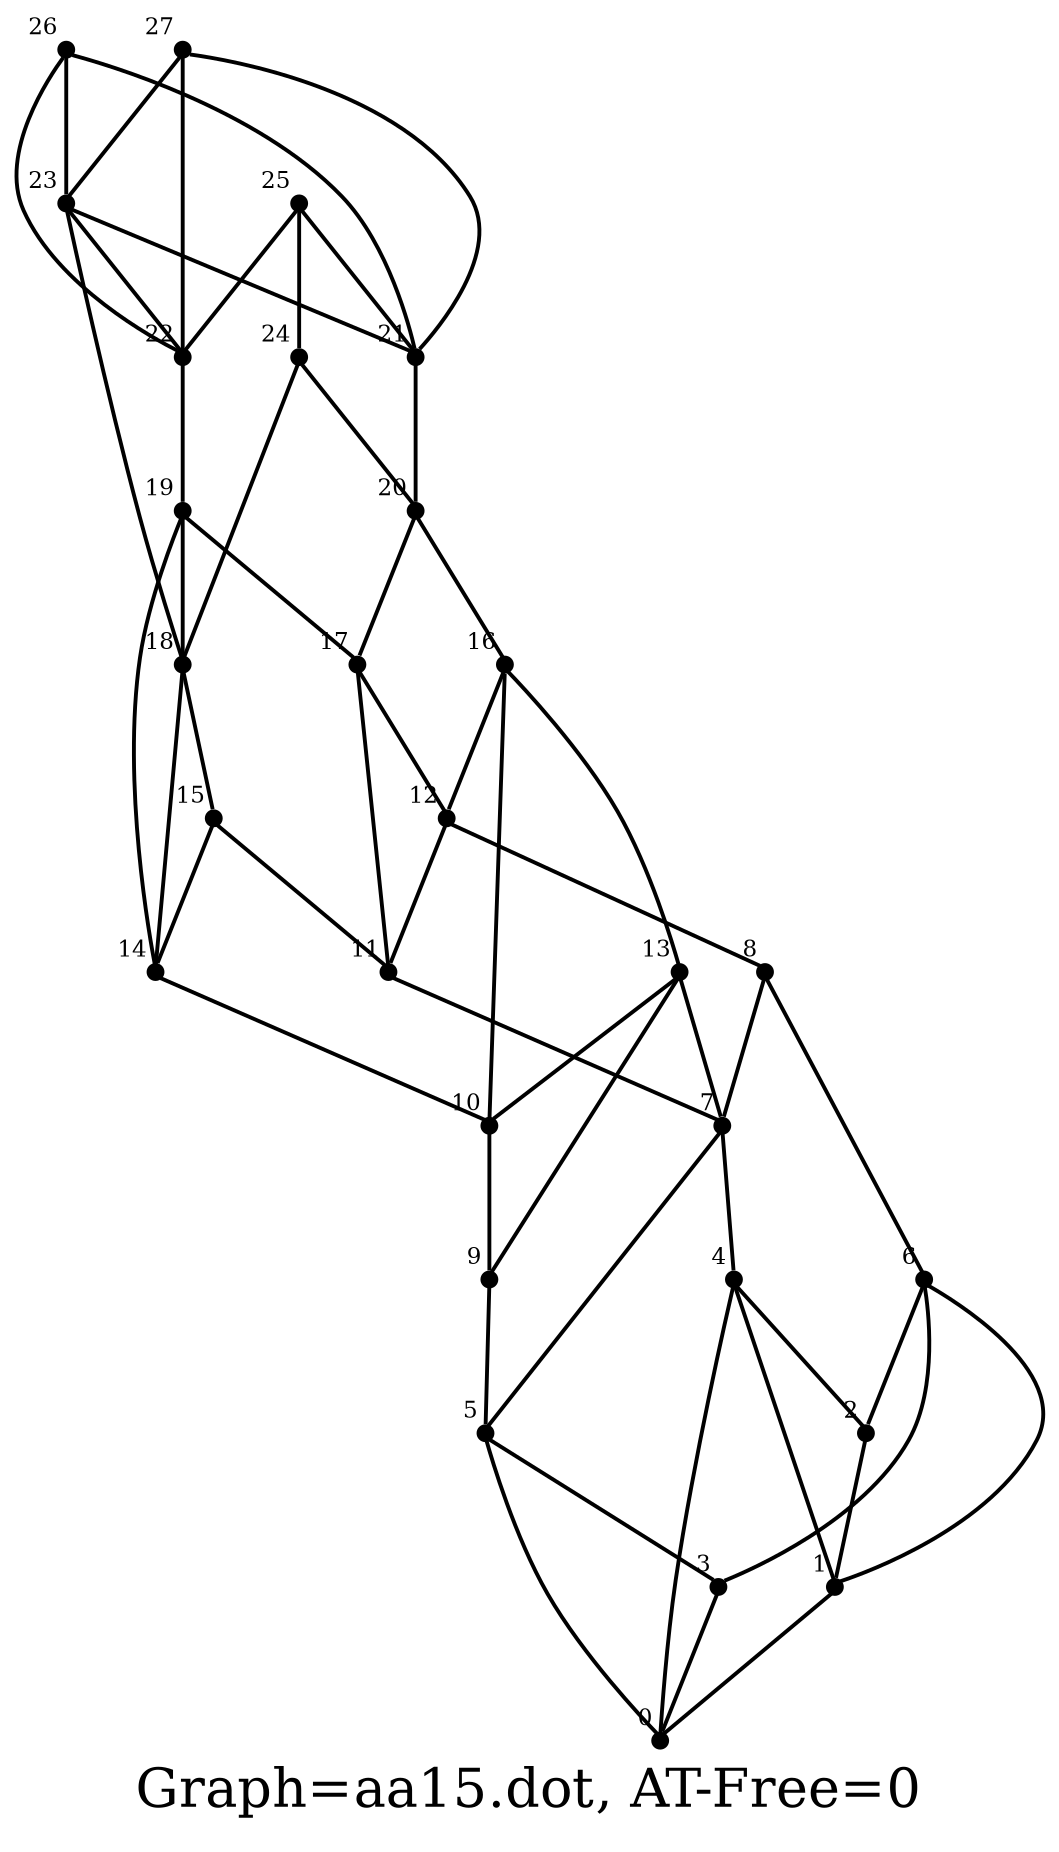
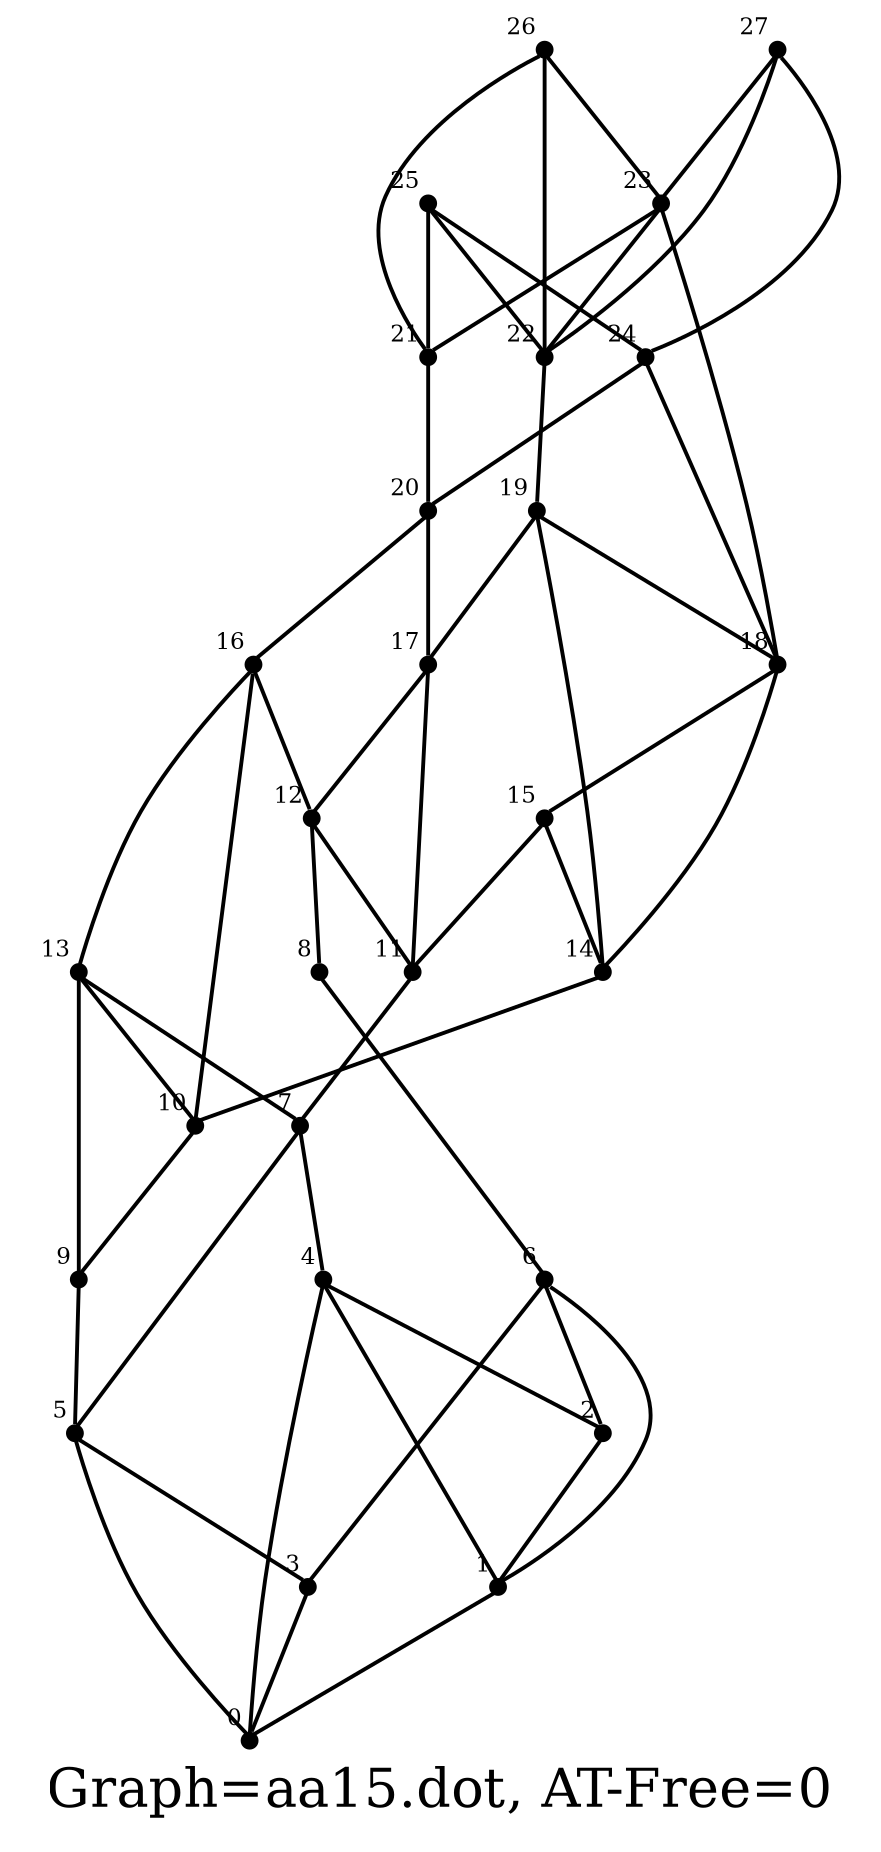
edge "27" -- "21": now "27" -- "24"
edge "8" -- "7": removed
